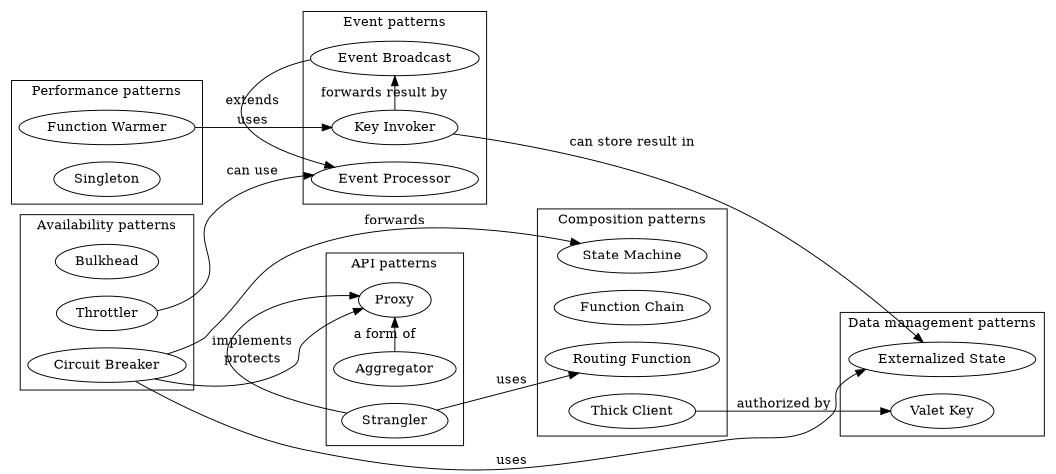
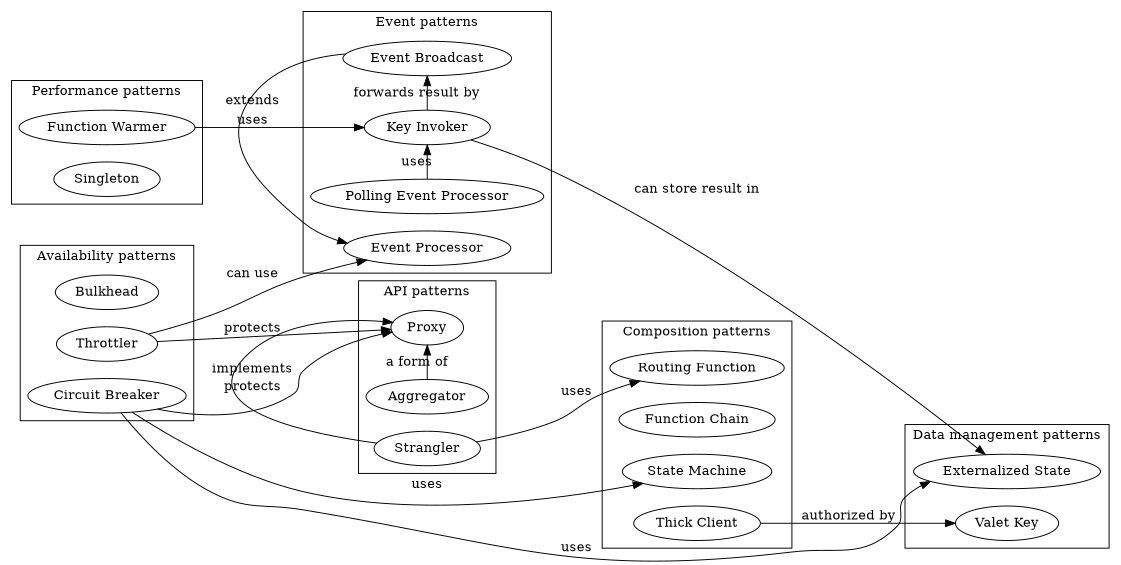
node "Polling Event Processor": added
edge "Circuit Breaker" -> "State Machine": label "forwards" -> "uses"
edge "Throttler" -> "Proxy": added, label "protects"
